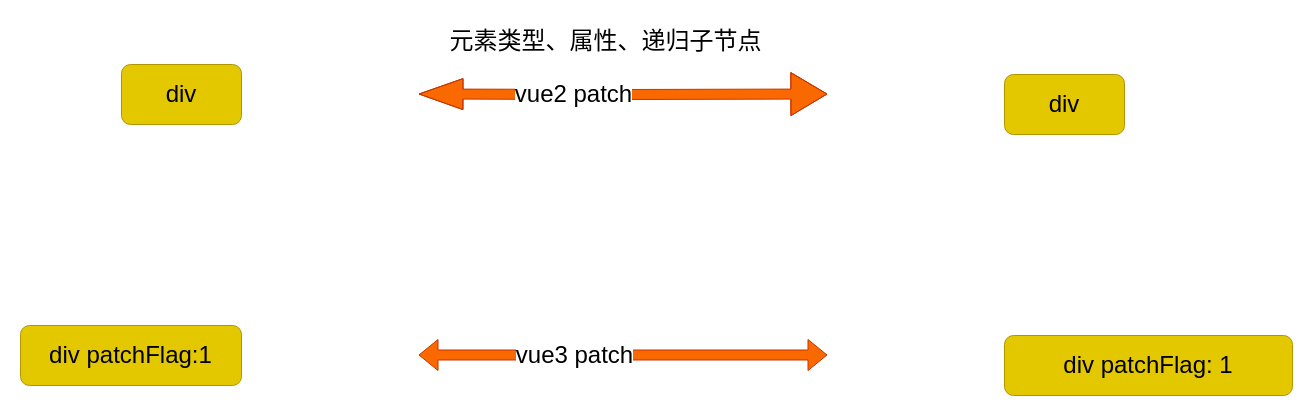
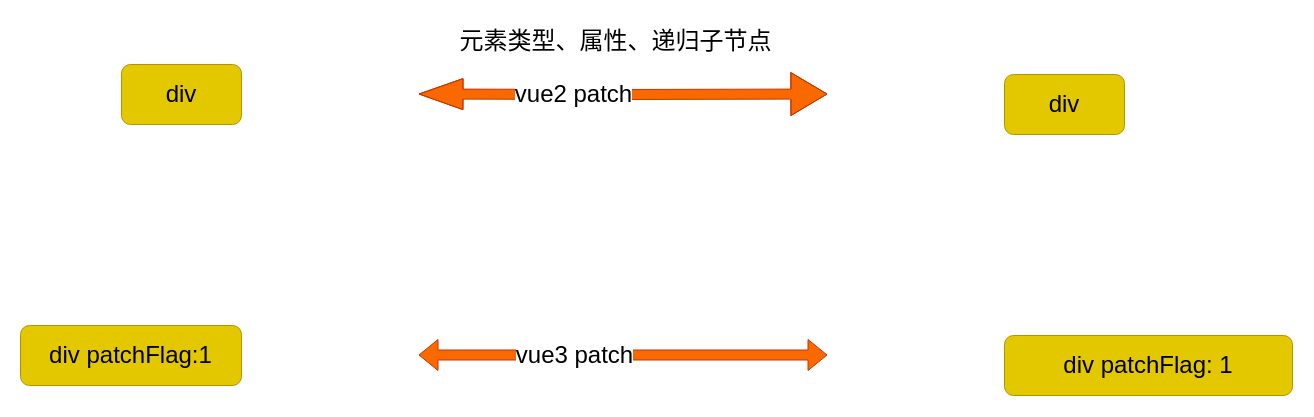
node "元素类型、属性、递归子节点": moved (606, 41) -> (616, 41)
